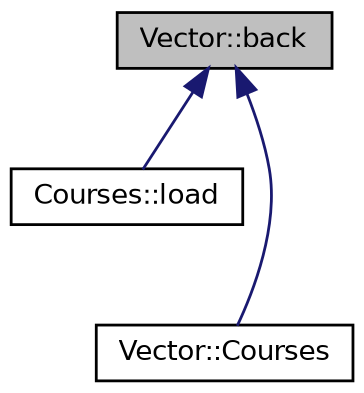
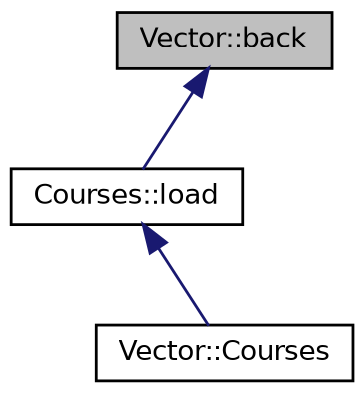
edge "Vector::Courses" -> "Vector::back": now "Vector::Courses" -> "Courses::load"
